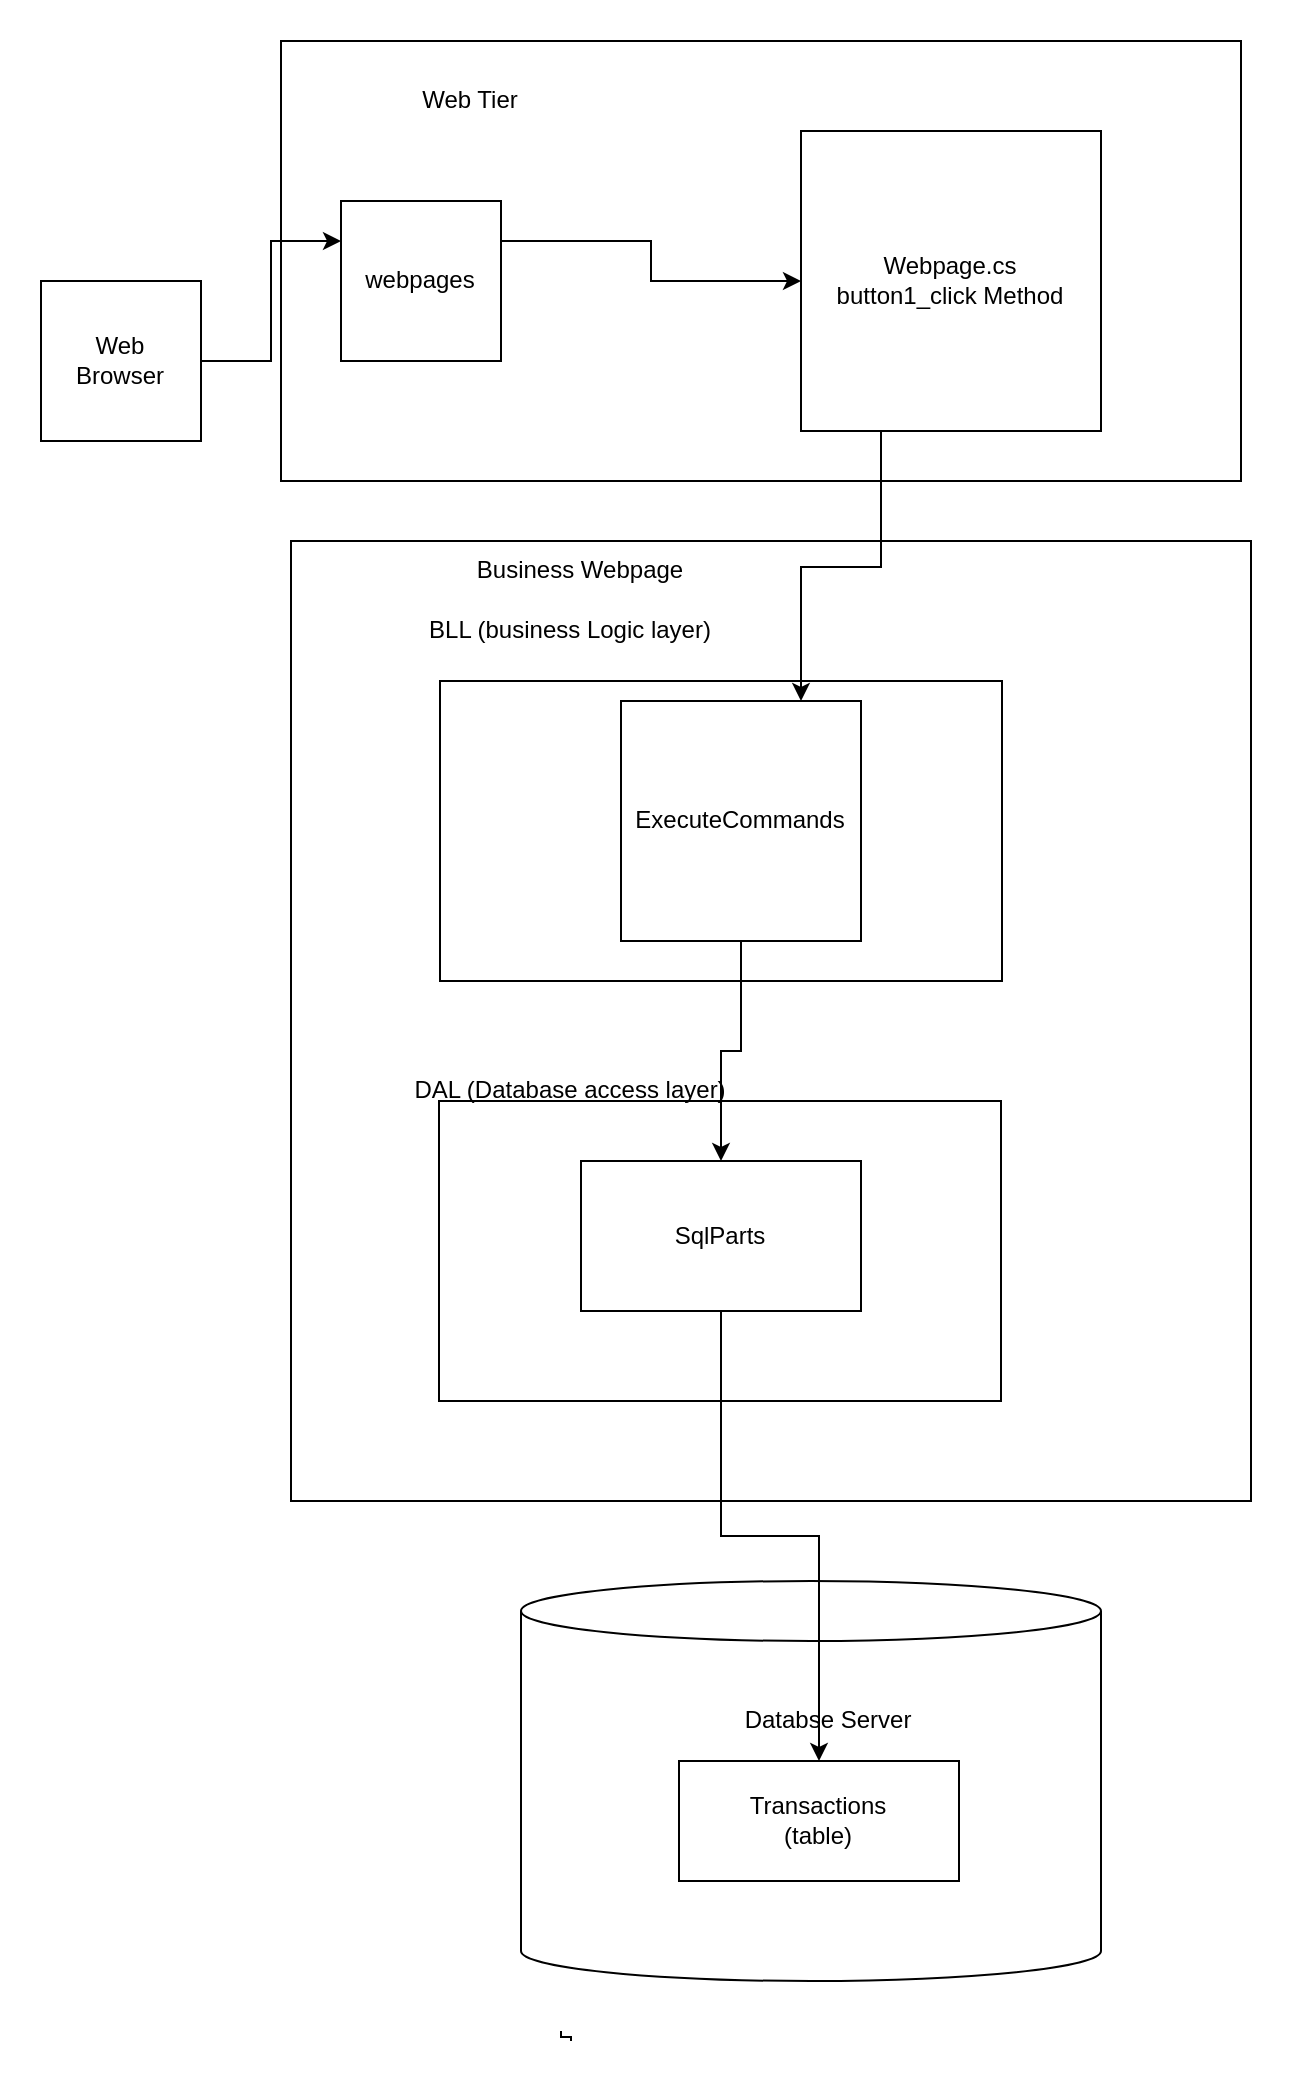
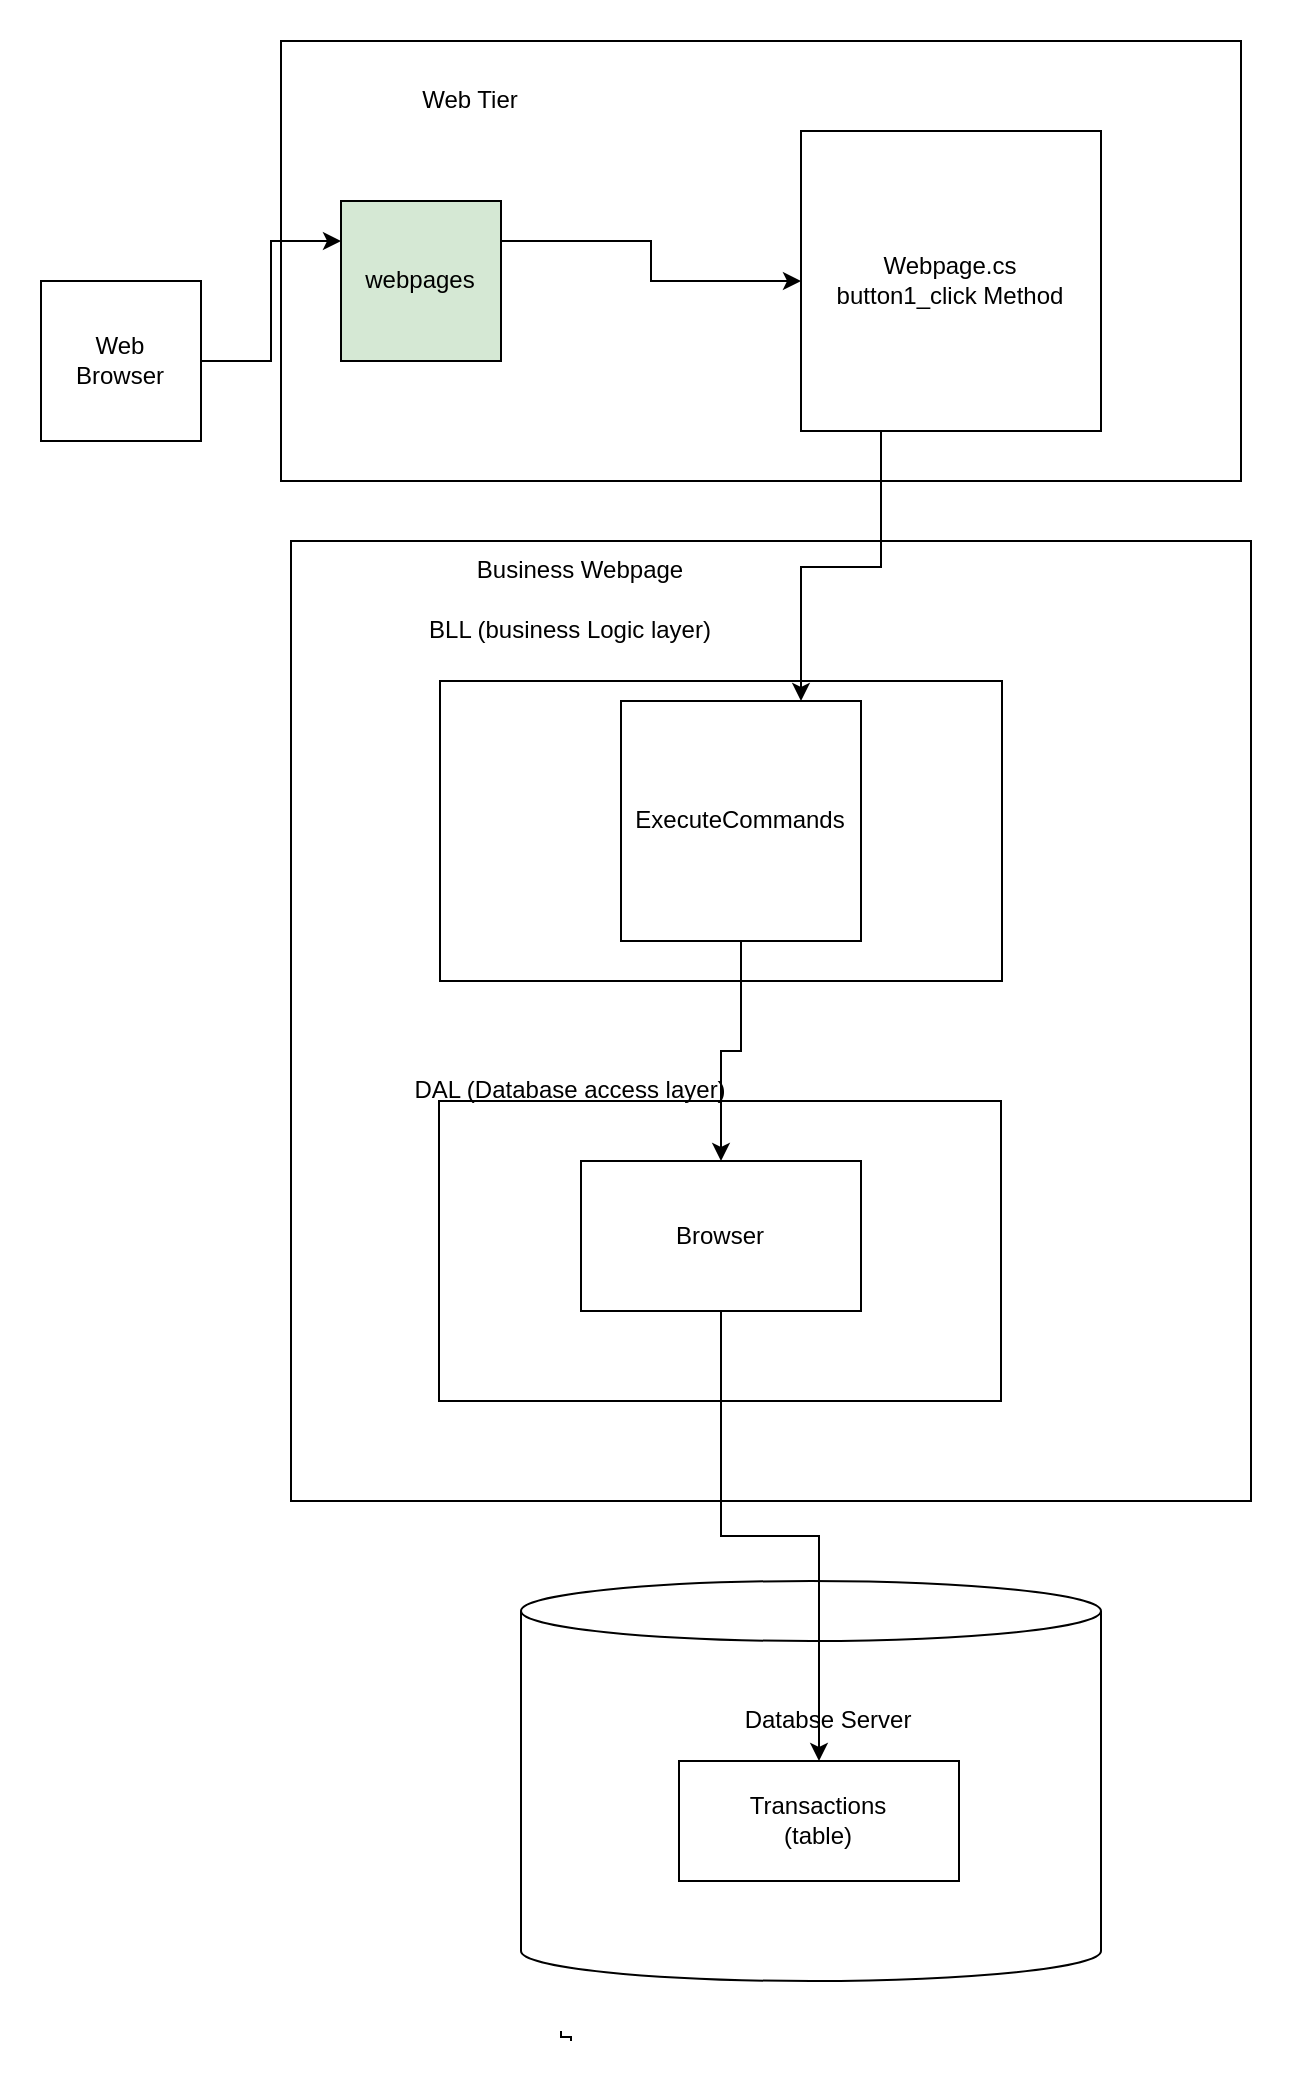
node "webpages": fillcolor #ffffff -> #d5e8d4
node "SqlParts": label "SqlParts" -> "Browser"
